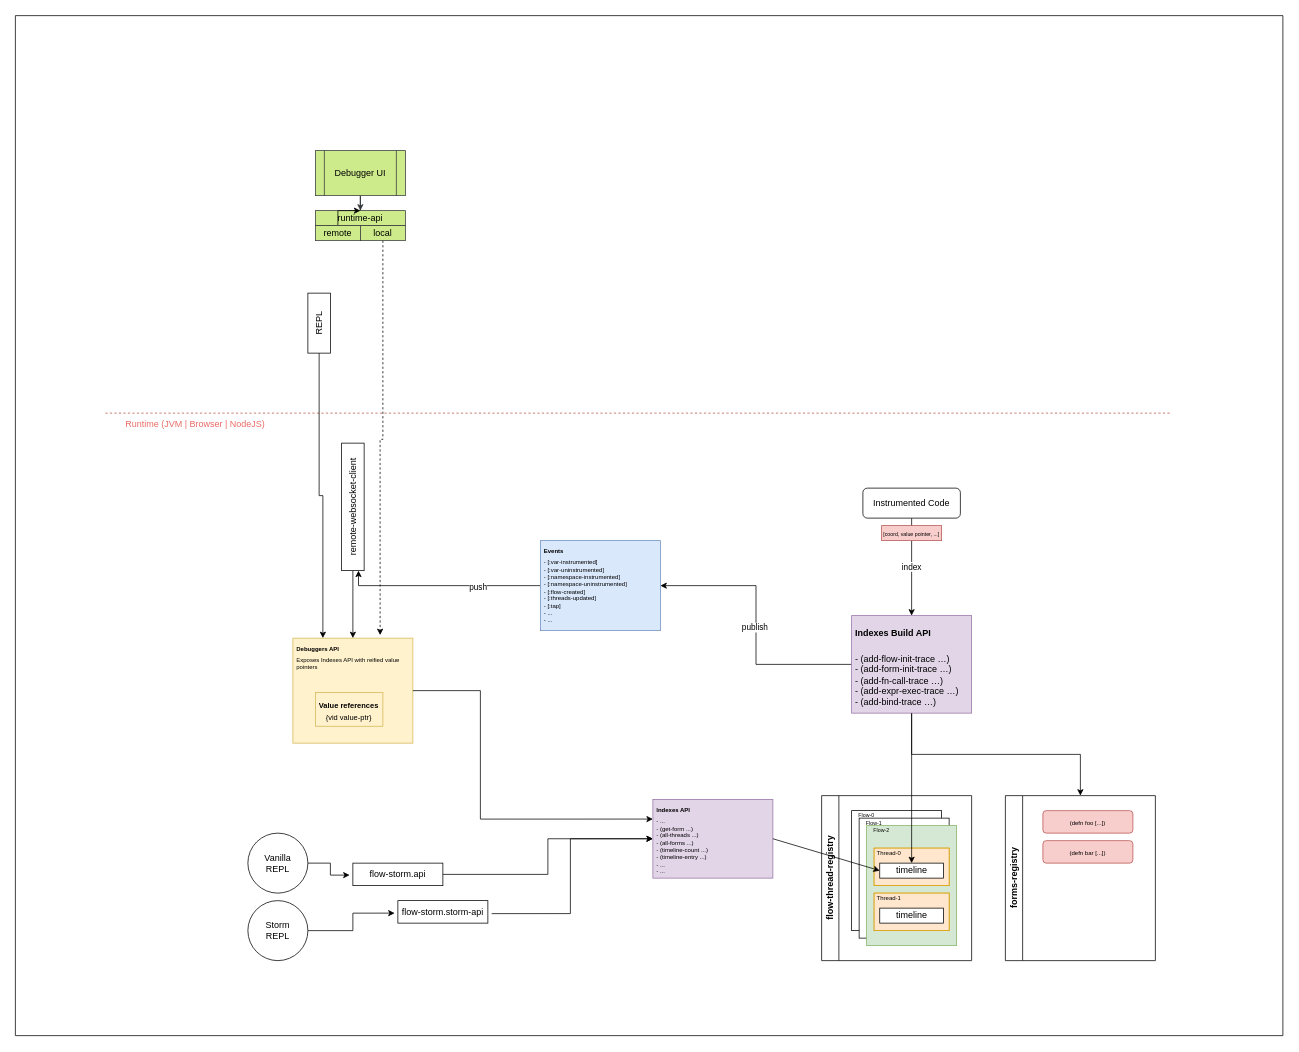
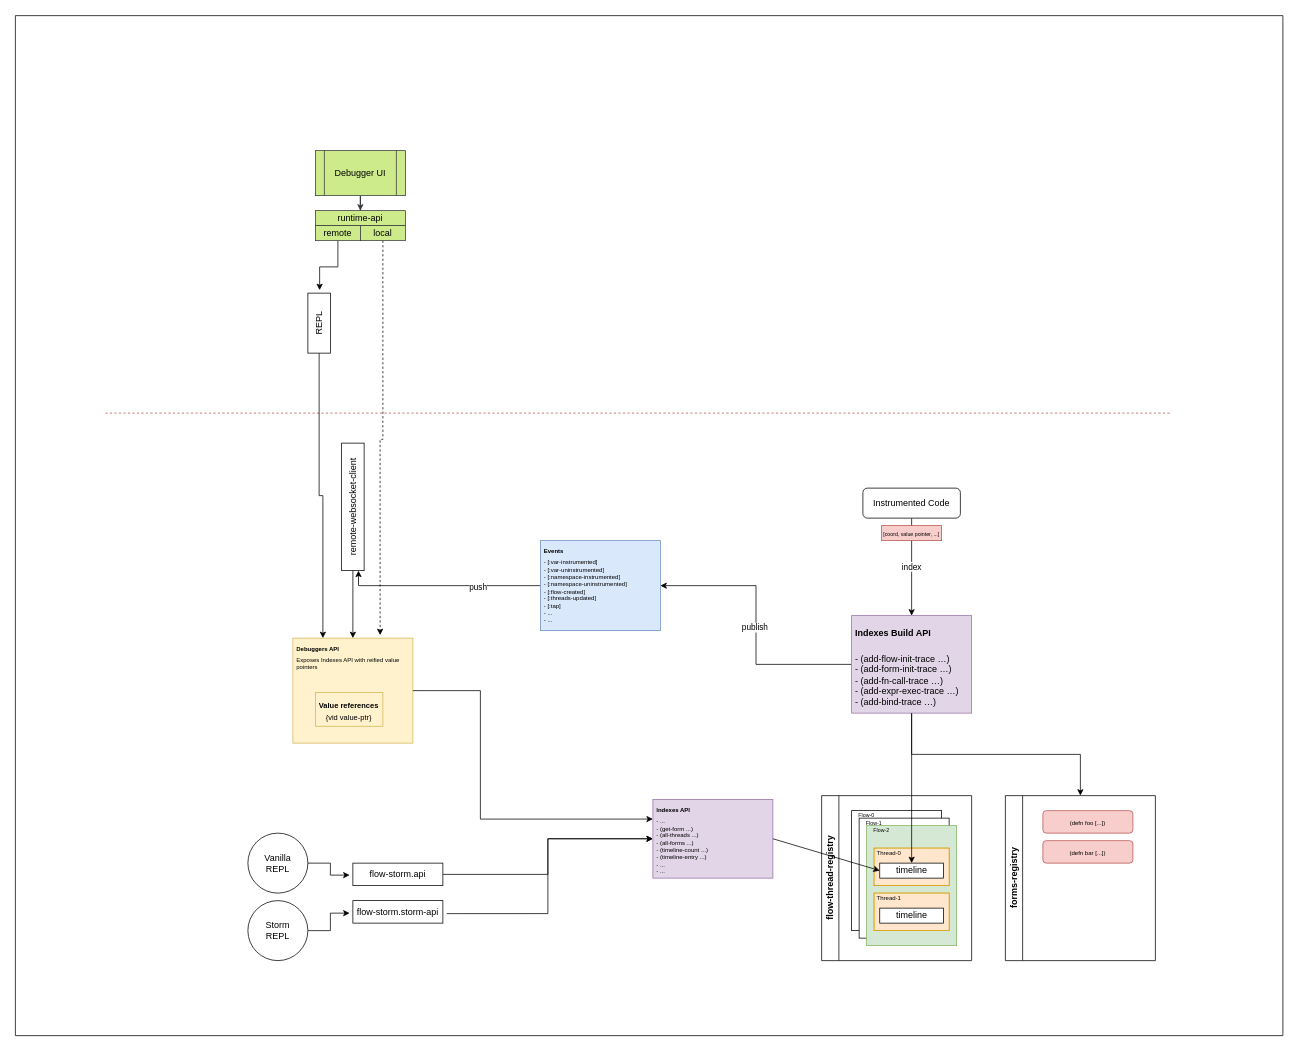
edge "remote" -> "runtime-api": now "remote" -> "REPL"
node "Runtime (JVM | Browser | NodeJS)": removed
node "flow-storm.storm-api": moved (443, 912) -> (398, 912)
